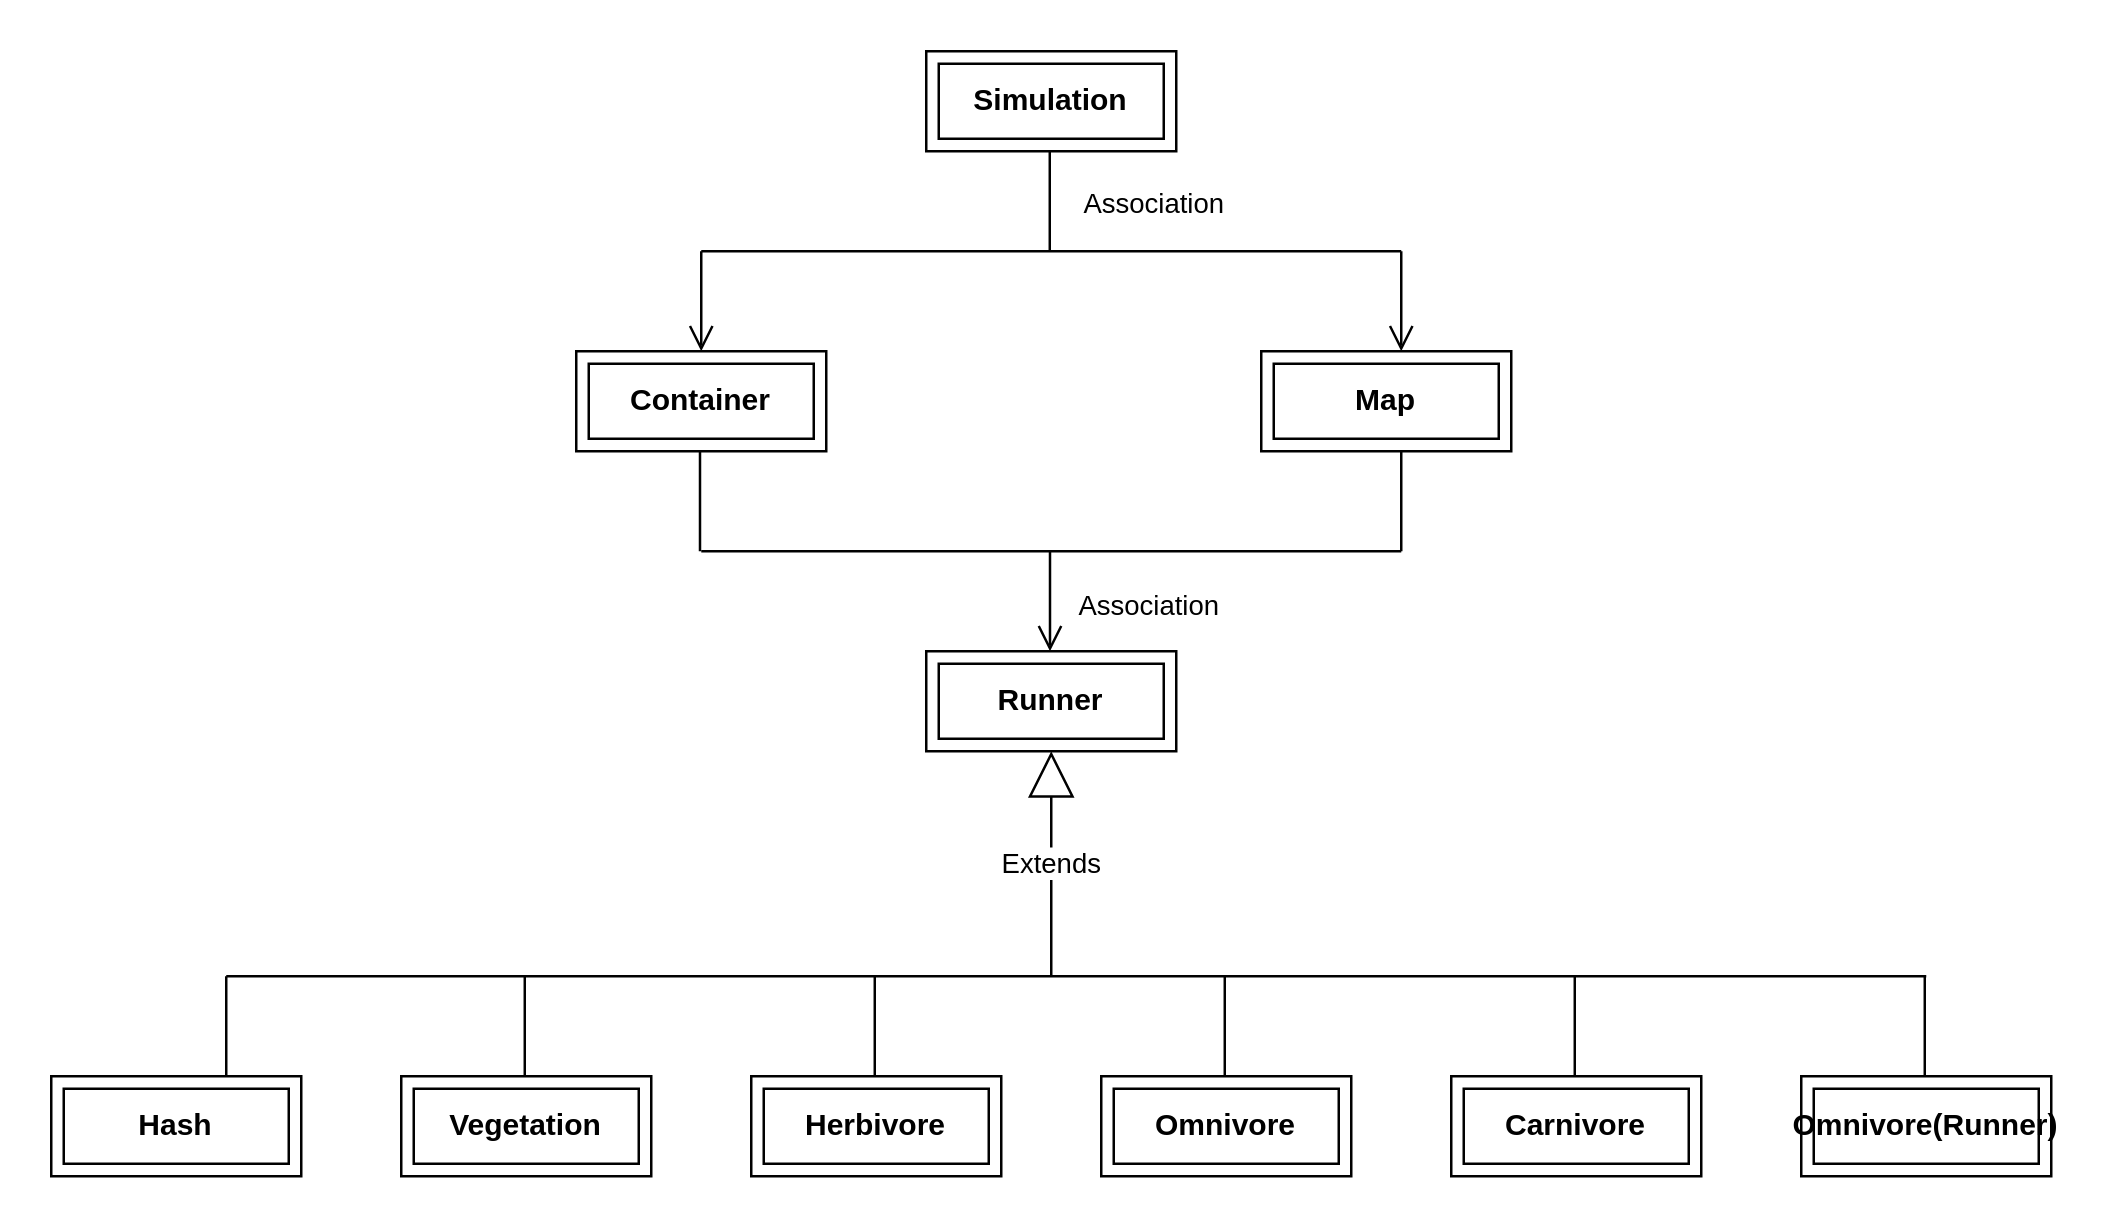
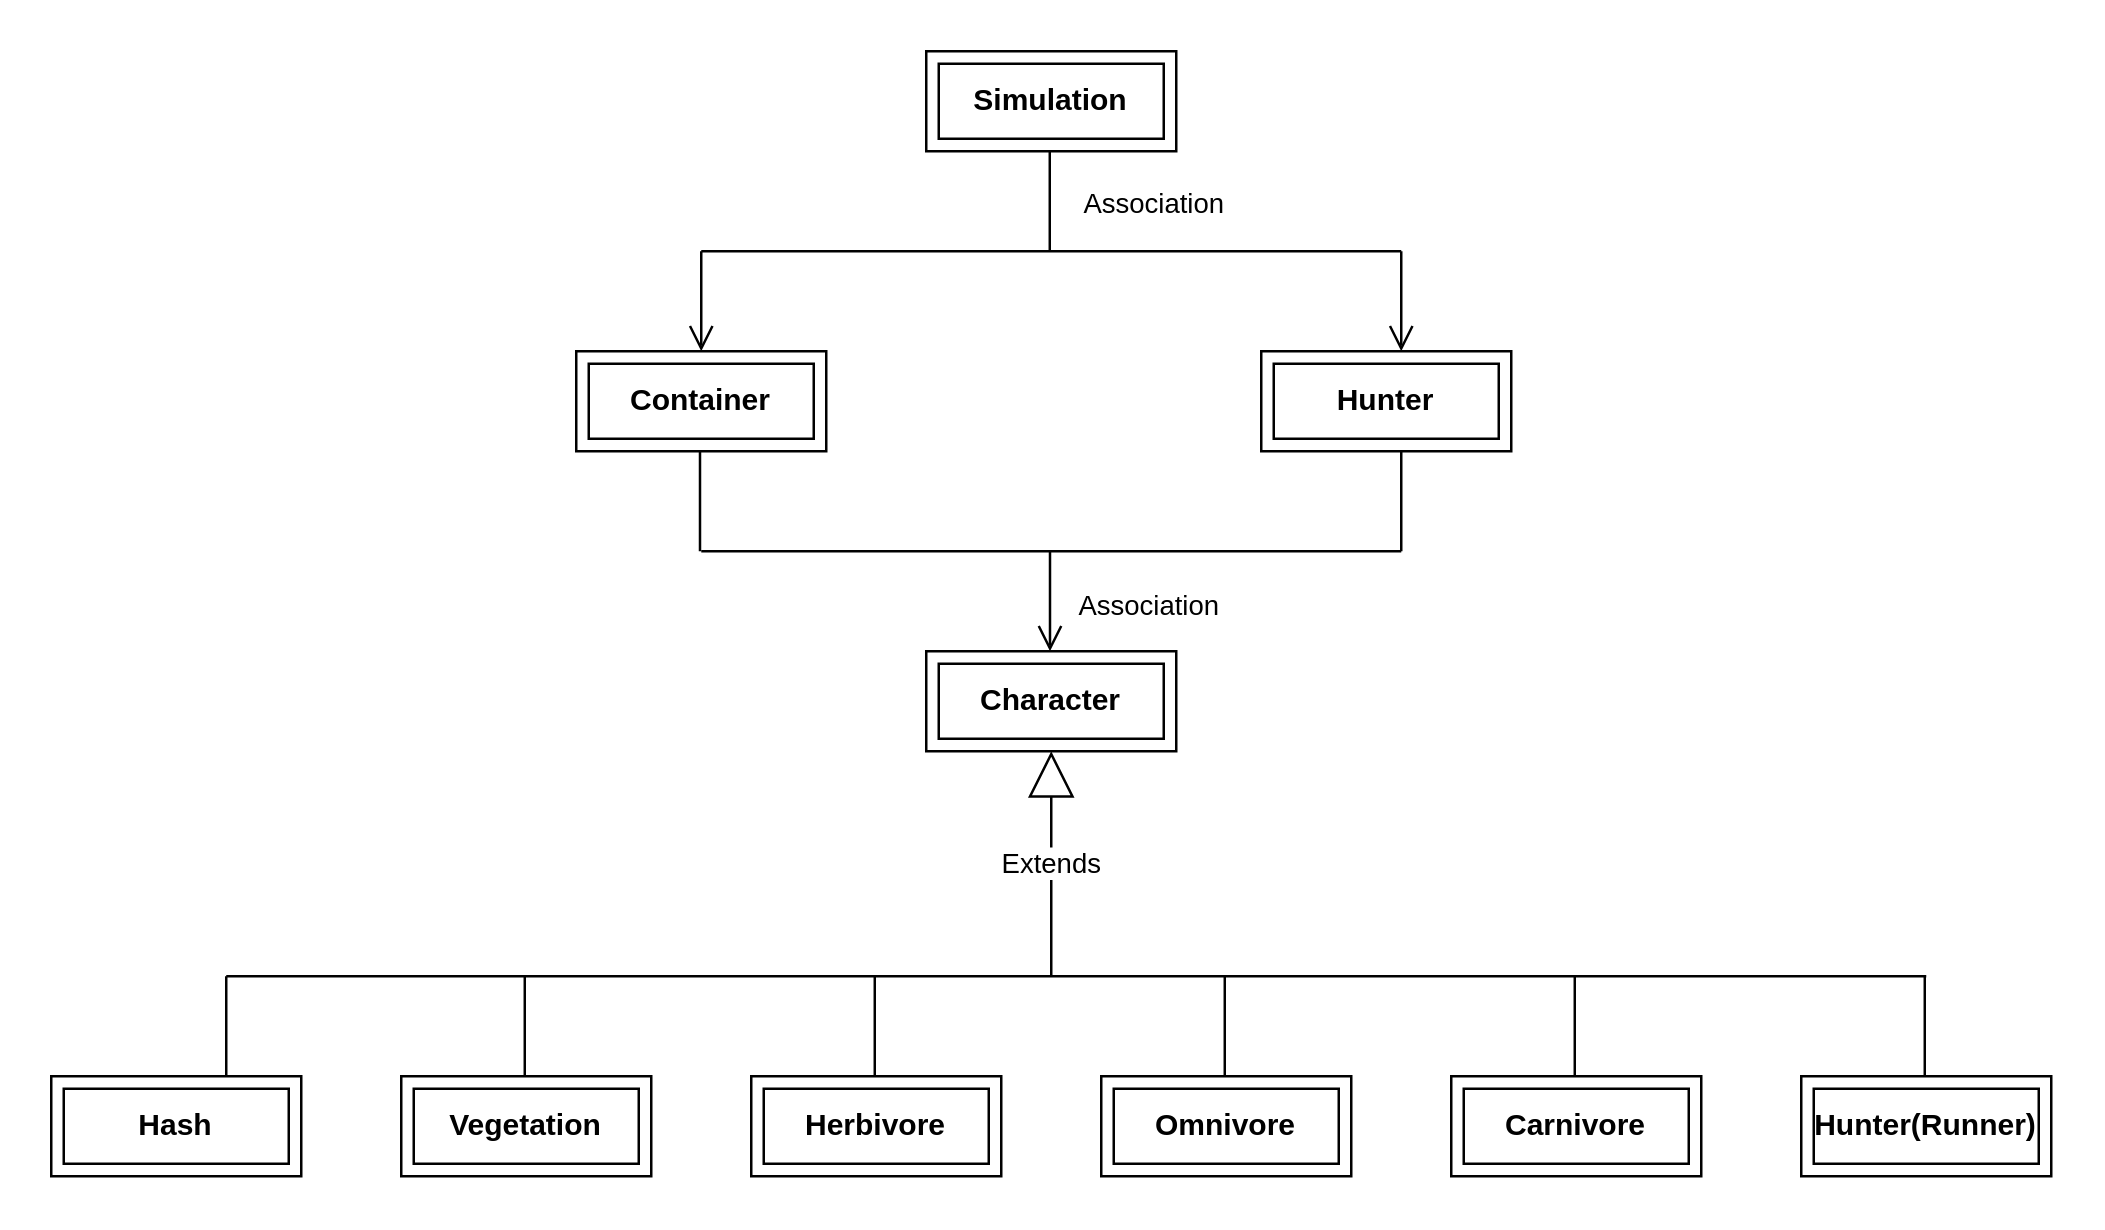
node "Map": label "Map" -> "Hunter"
node "Runner": label "Runner" -> "Character"
node "Omnivore(Runner)": label "Omnivore(Runner)" -> "Hunter(Runner)"
